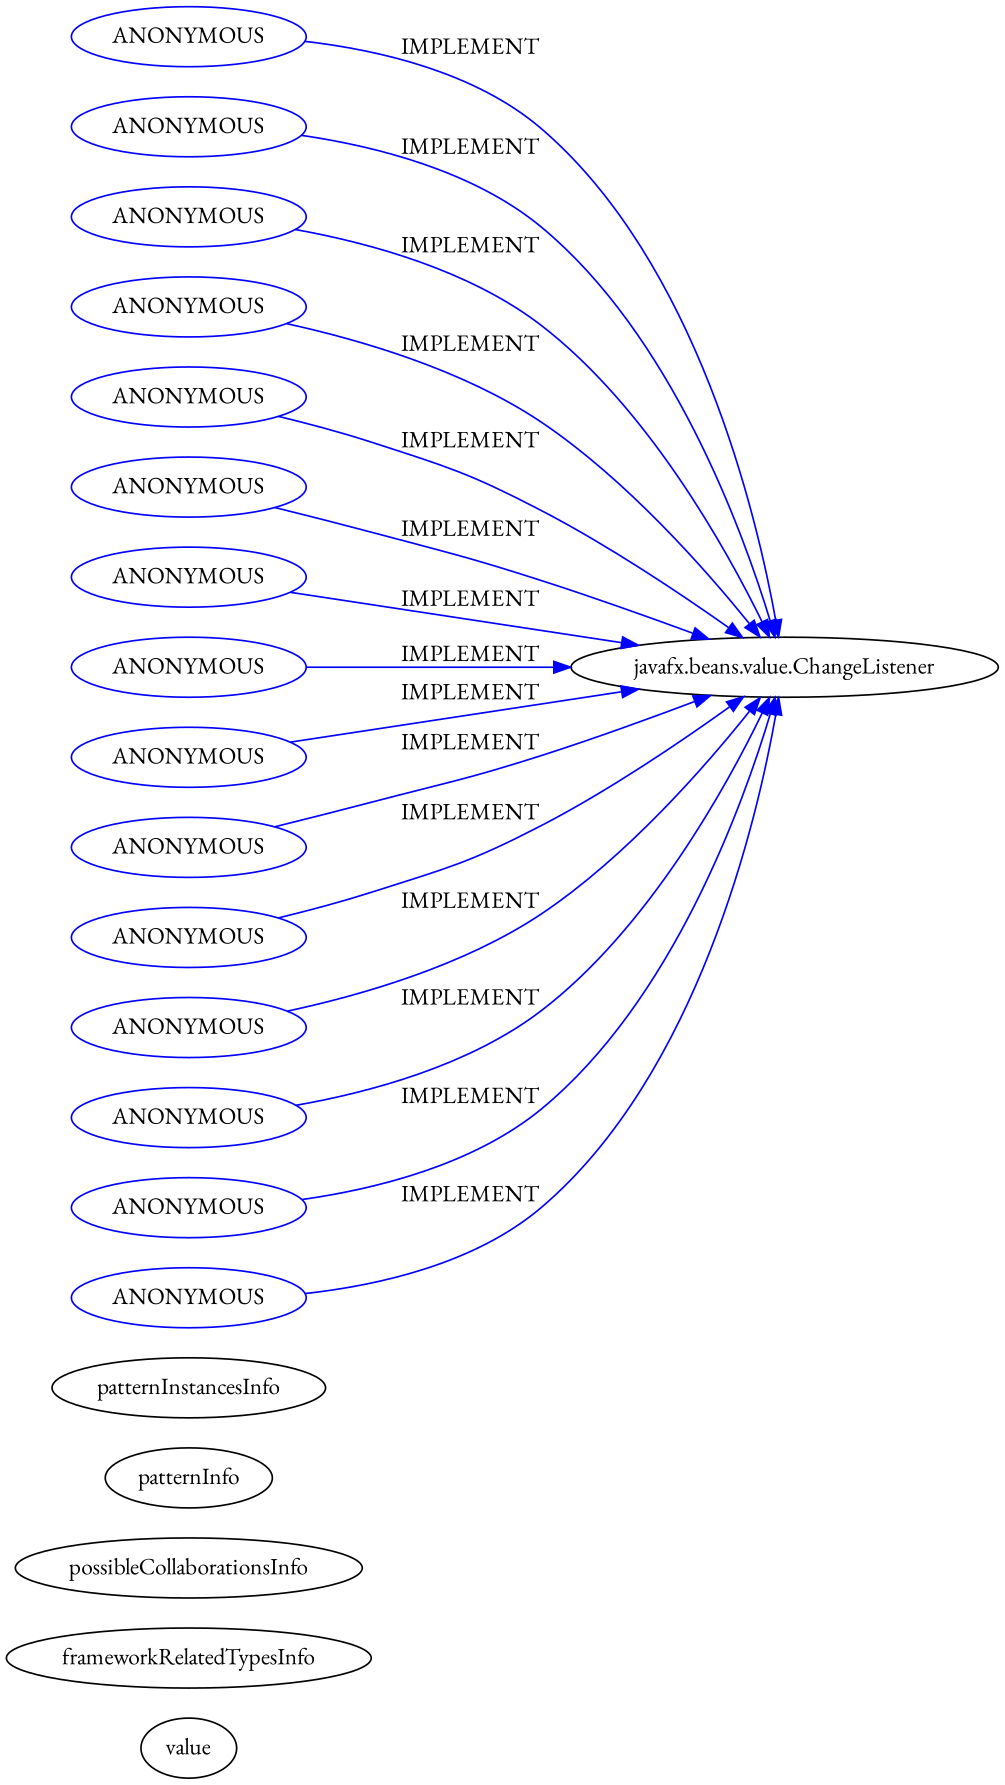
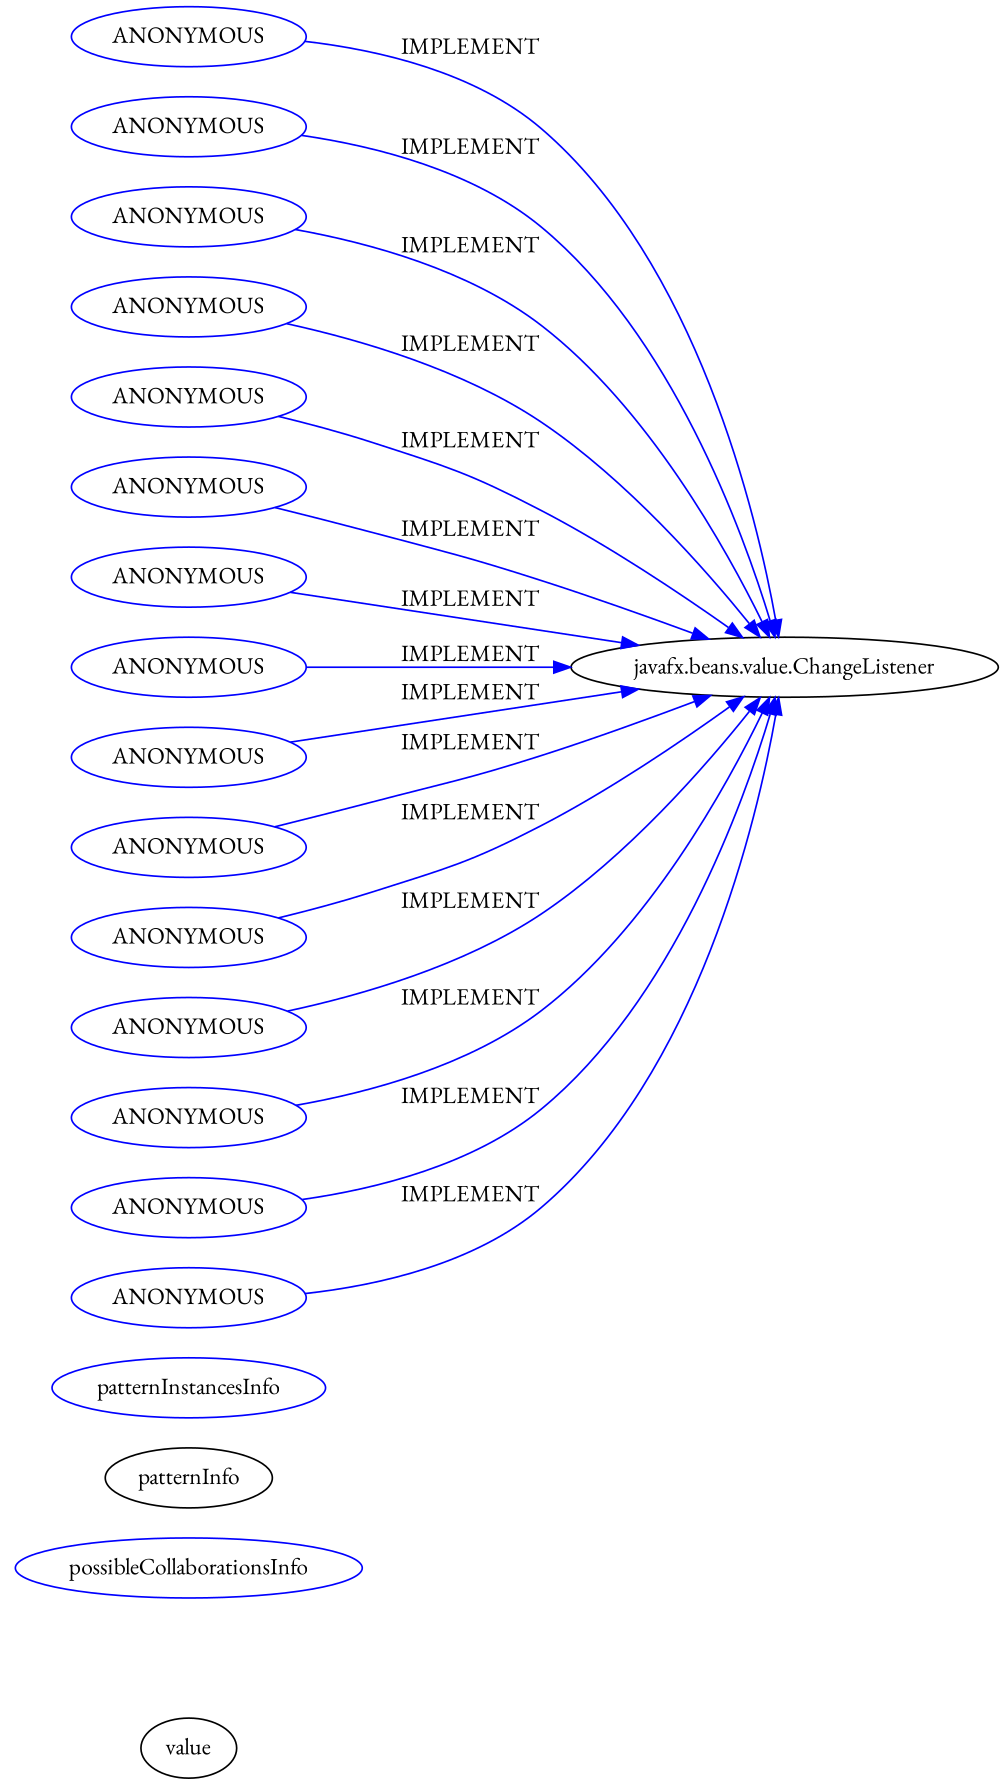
node "patternInstancesInfo": color black -> blue
node "possibleCollaborationsInfo": color black -> blue
node "frameworkRelatedTypesInfo": removed
